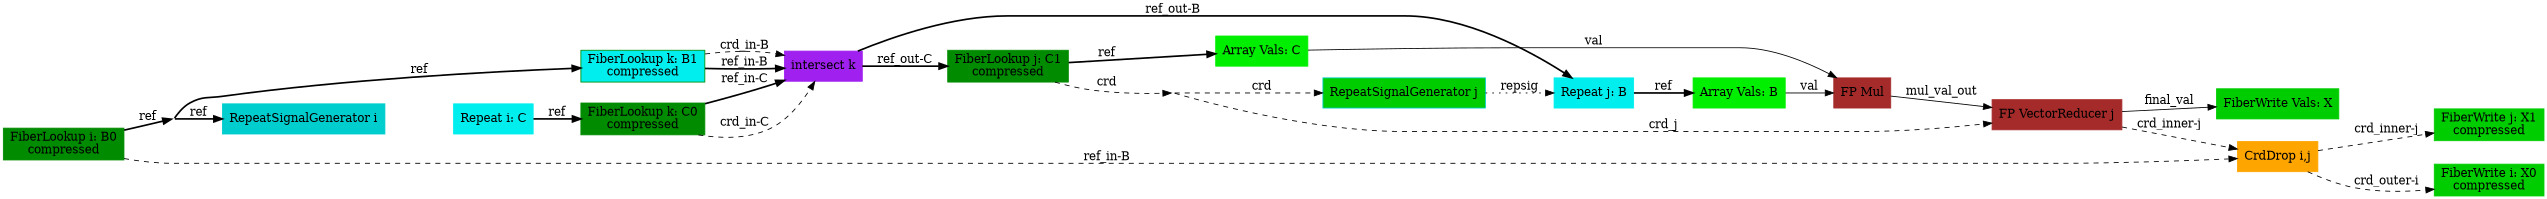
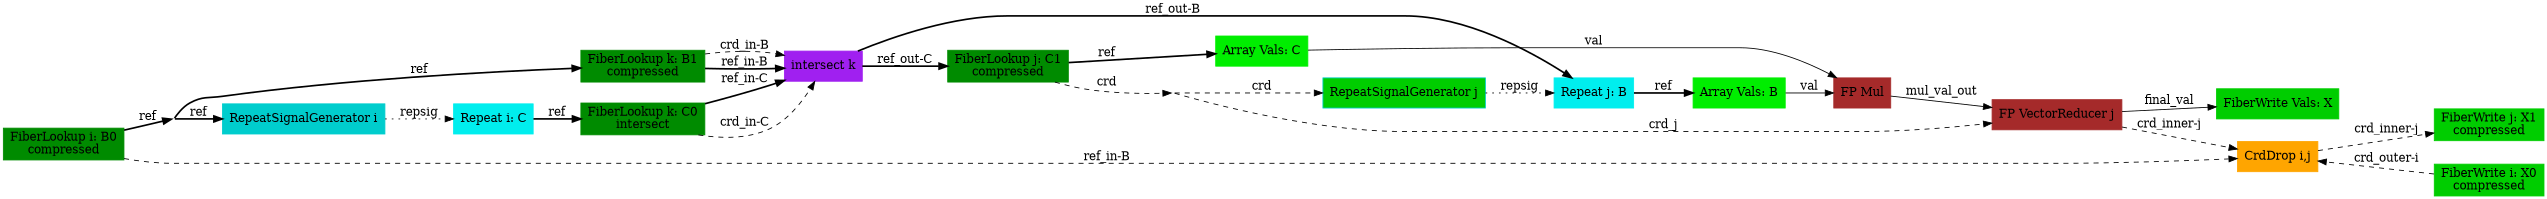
node "FiberLookup k: B1 compressed": fillcolor cyan2 -> green4
edge "RepeatSignalGenerator i" -> "Repeat i: C": added, label "repsig"
node "FiberLookup k: C0 compressed": label "FiberLookup k: C0 compressed" -> "FiberLookup k: C0 intersect"
edge "CrdDrop i,j" -> "FiberWrite i: X0 compressed": reversed
